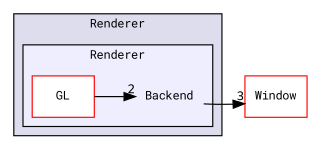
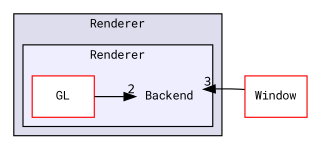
edge "Backend" -> "Window": reversed
